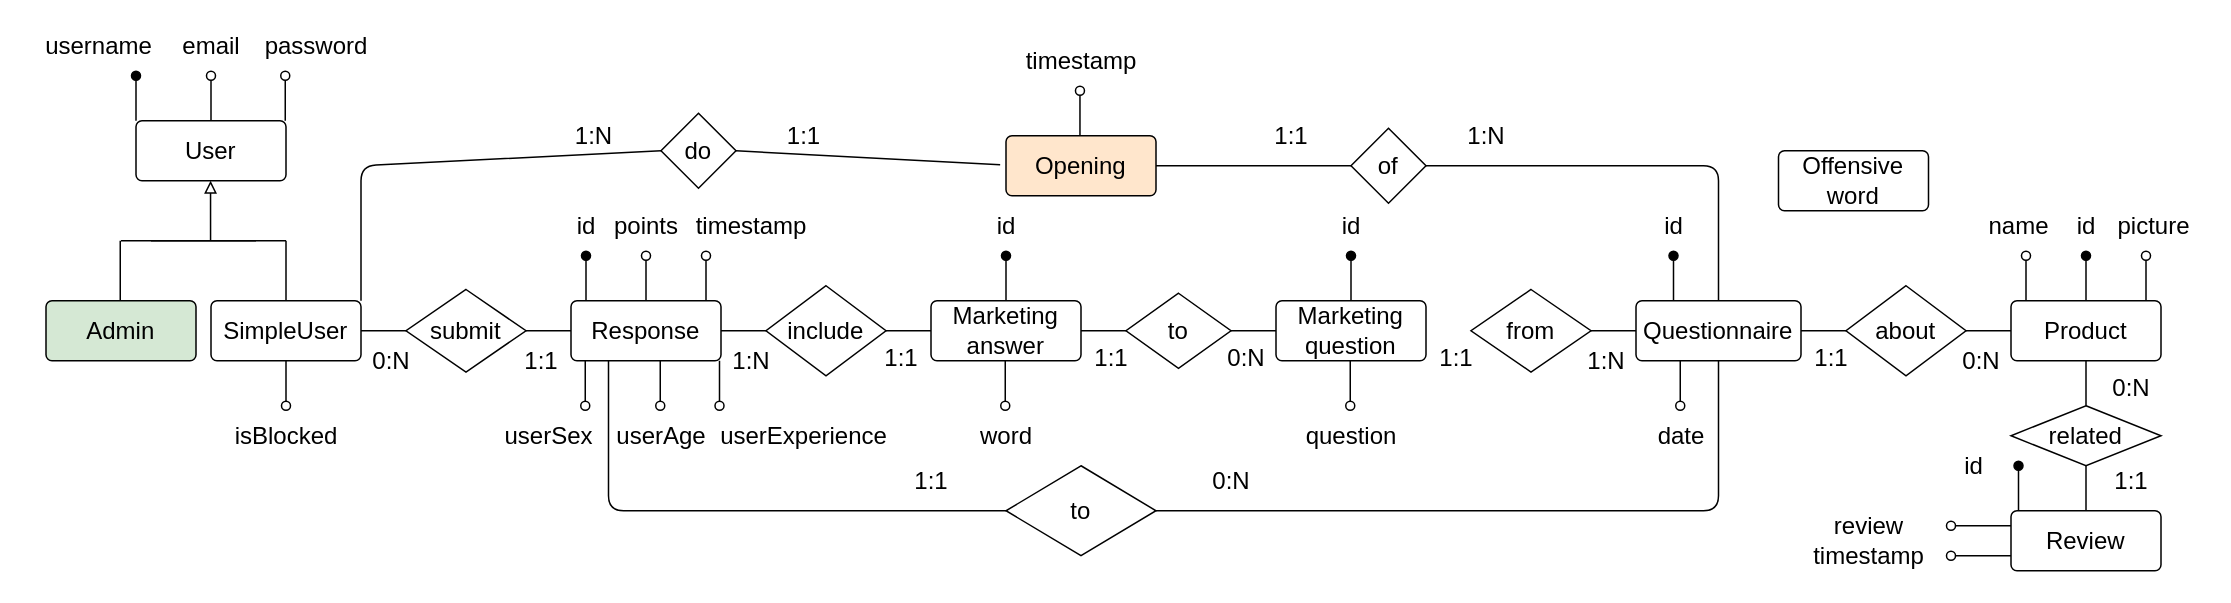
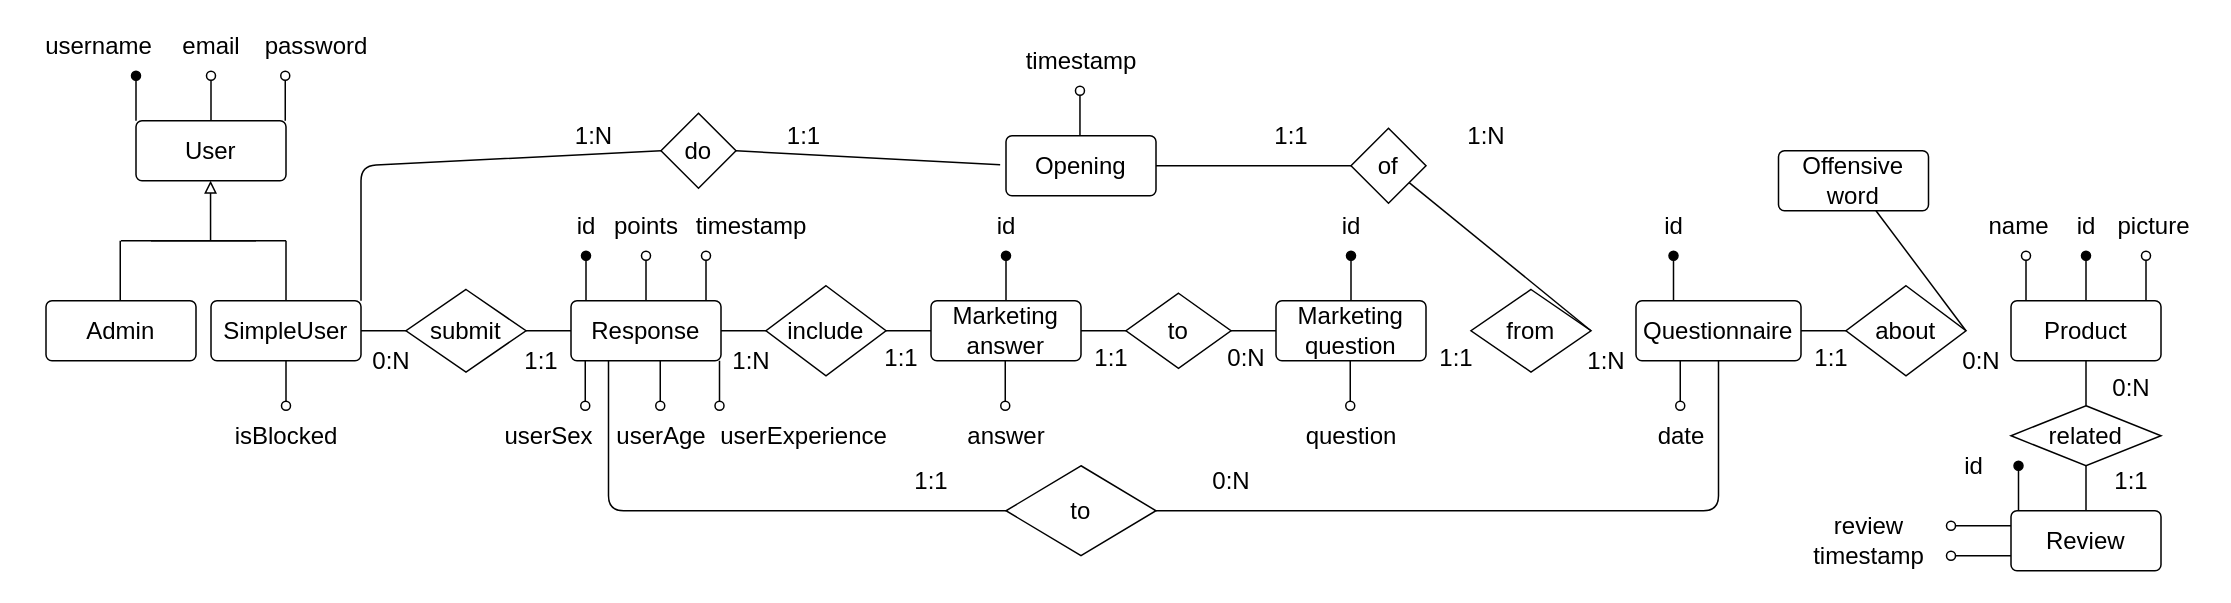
node "Opening": fillcolor #ffe6cc -> #ffffff
edge "of" -- "Questionnaire": removed
node "Admin": fillcolor #d5e8d4 -> #ffffff
edge "from" -- "Questionnaire": now "from" -- "of"
edge "about" -- "Product": now "about" -- "Offensive word"
node "word": label "word" -> "answer"
